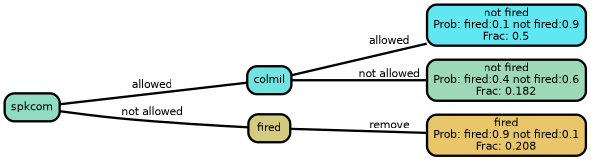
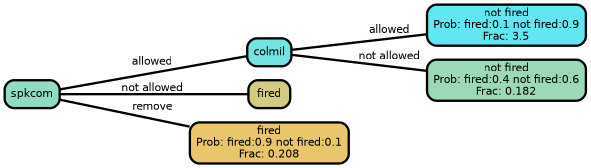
node "not fired Prob: fired:0.1 not fired:0.9 Frac: 0.5": label "not fired Prob: fired:0.1 not fired:0.9 Frac: 0.5" -> "not fired Prob: fired:0.1 not fired:0.9 Frac: 3.5"
edge "fired" -- "fired Prob: fired:0.9 not fired:0.1 Frac: 0.208": now "spkcom" -- "fired Prob: fired:0.9 not fired:0.1 Frac: 0.208"
